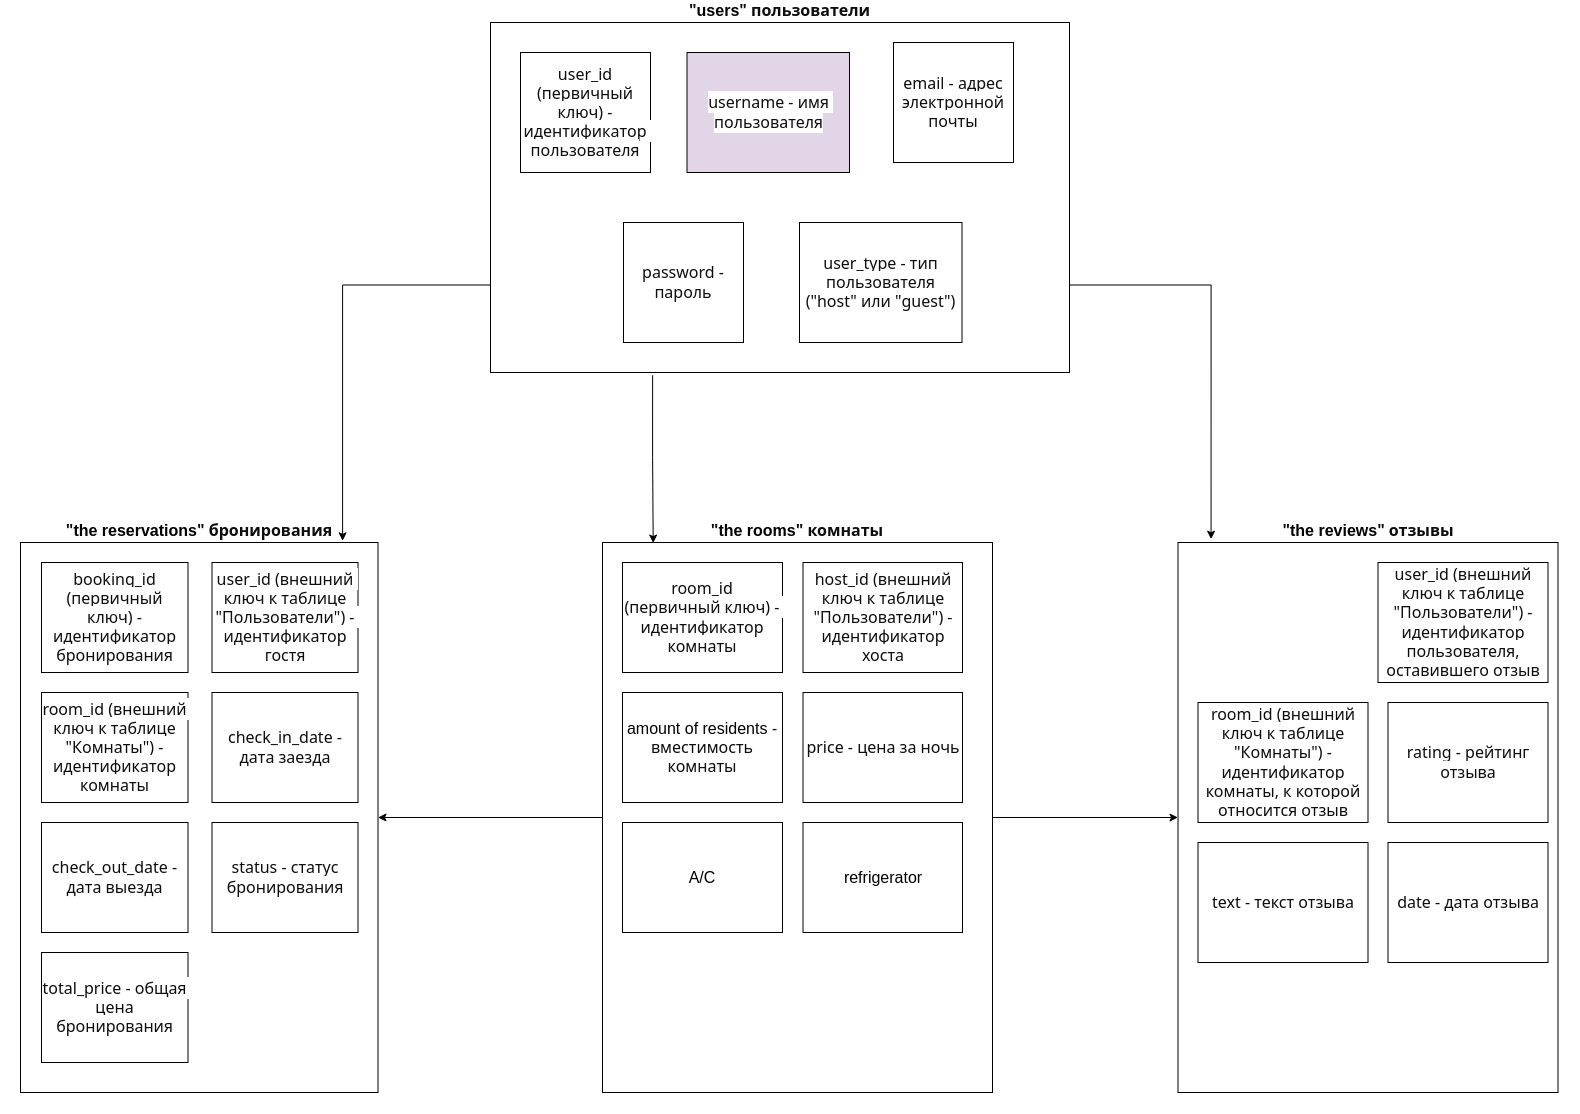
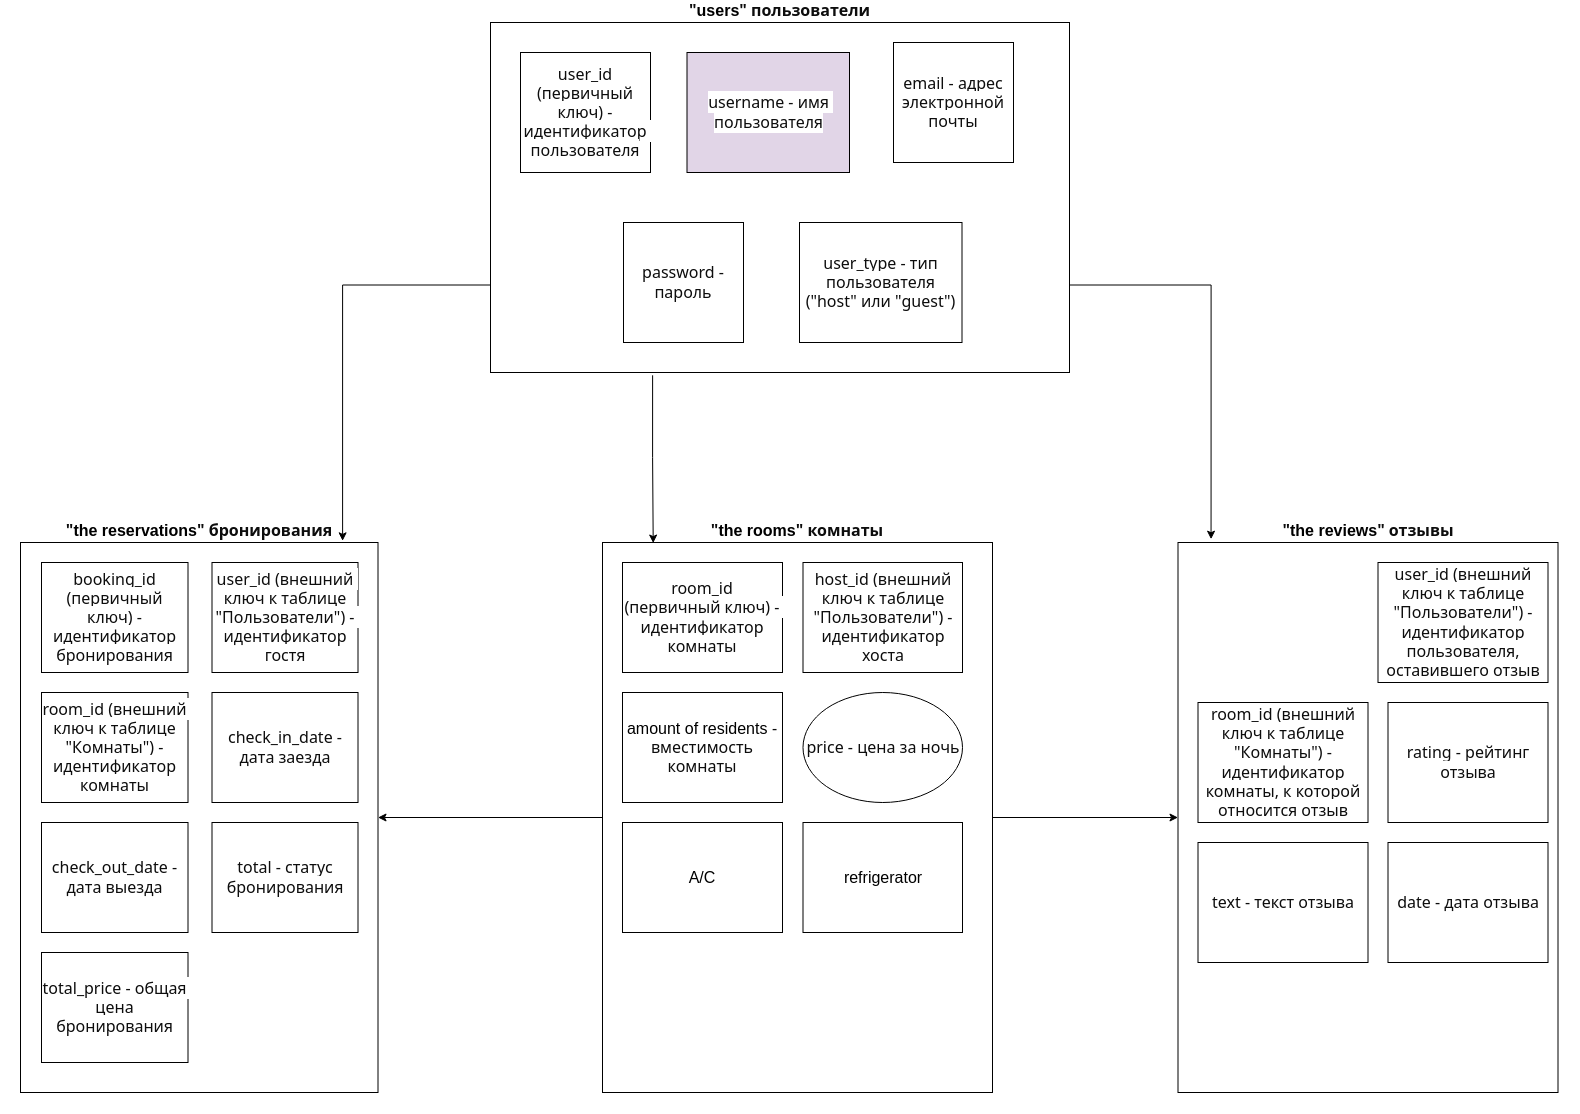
node "price - цена за ночь": shape rectangle -> ellipse
node "status - статус бронирования": label "status - статус бронирования" -> "total - статус бронирования"
